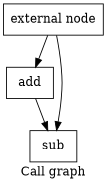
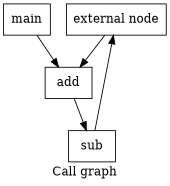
node "main": added
edge "external node" -> "sub": reversed
